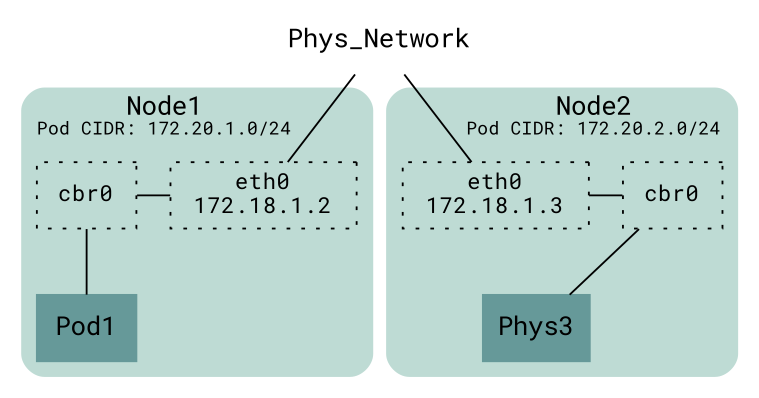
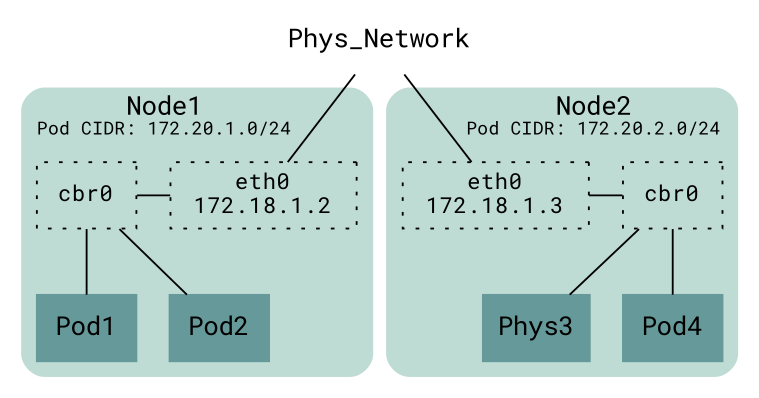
node "Pod2": added
node "Pod4": added
